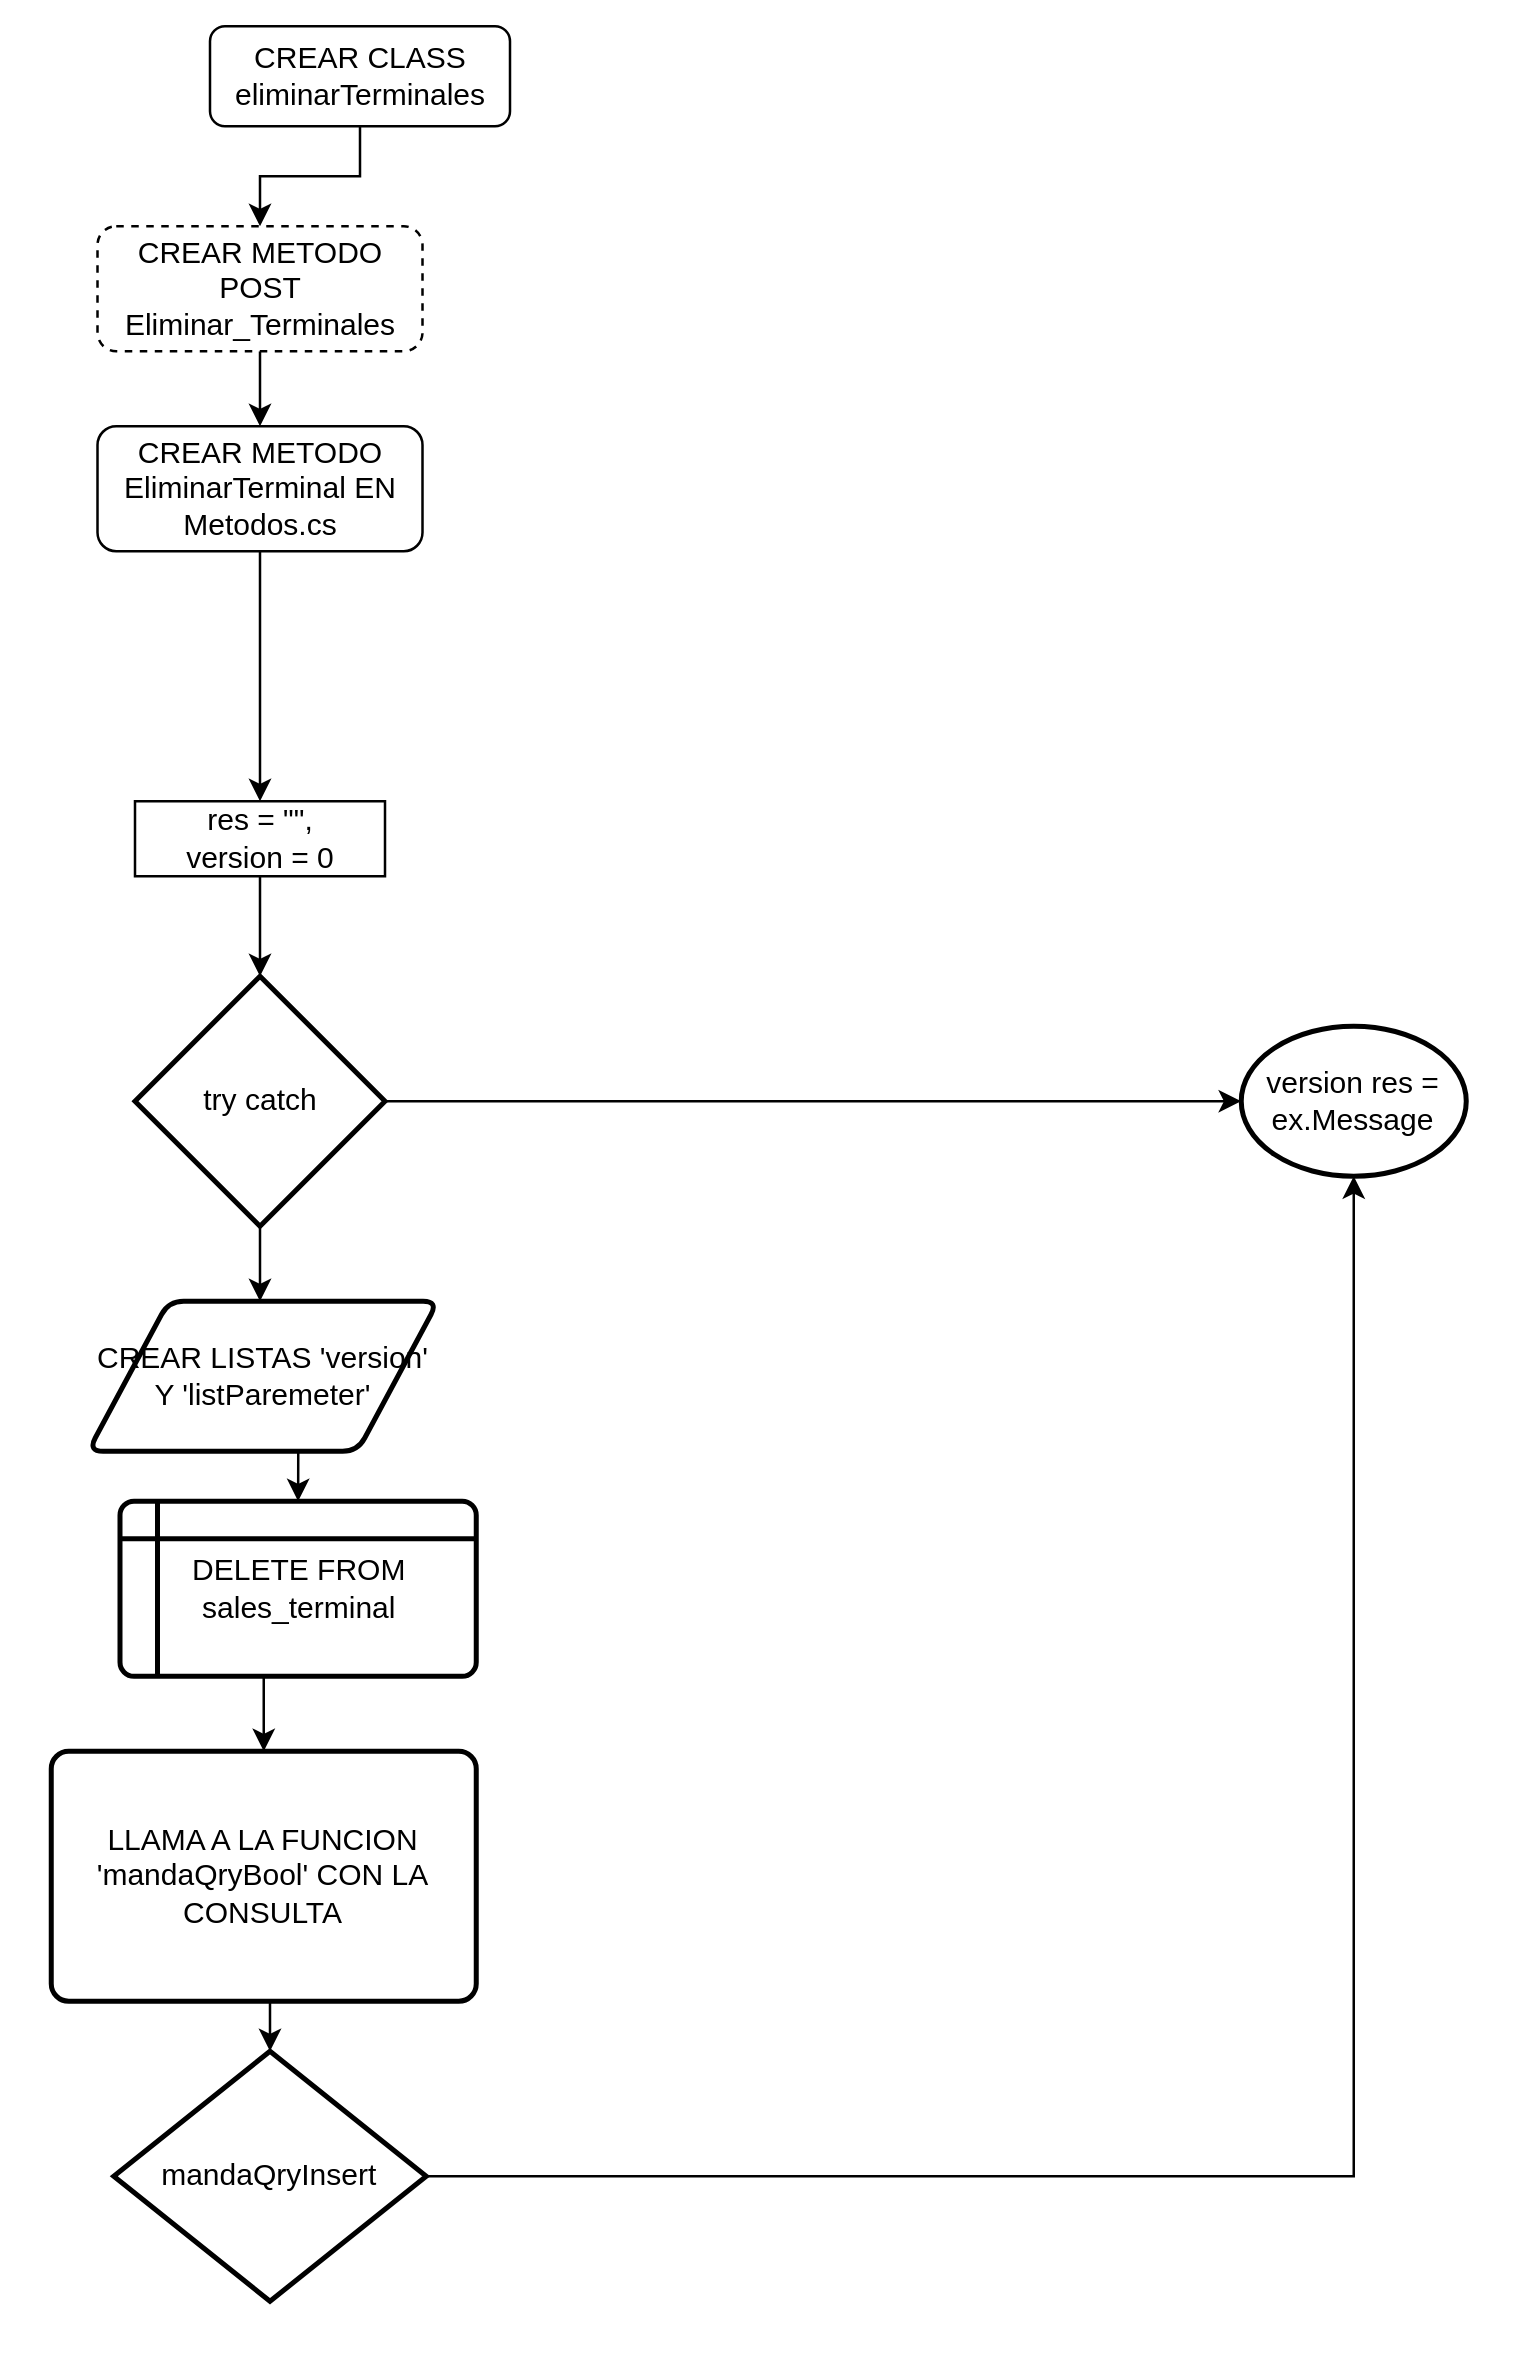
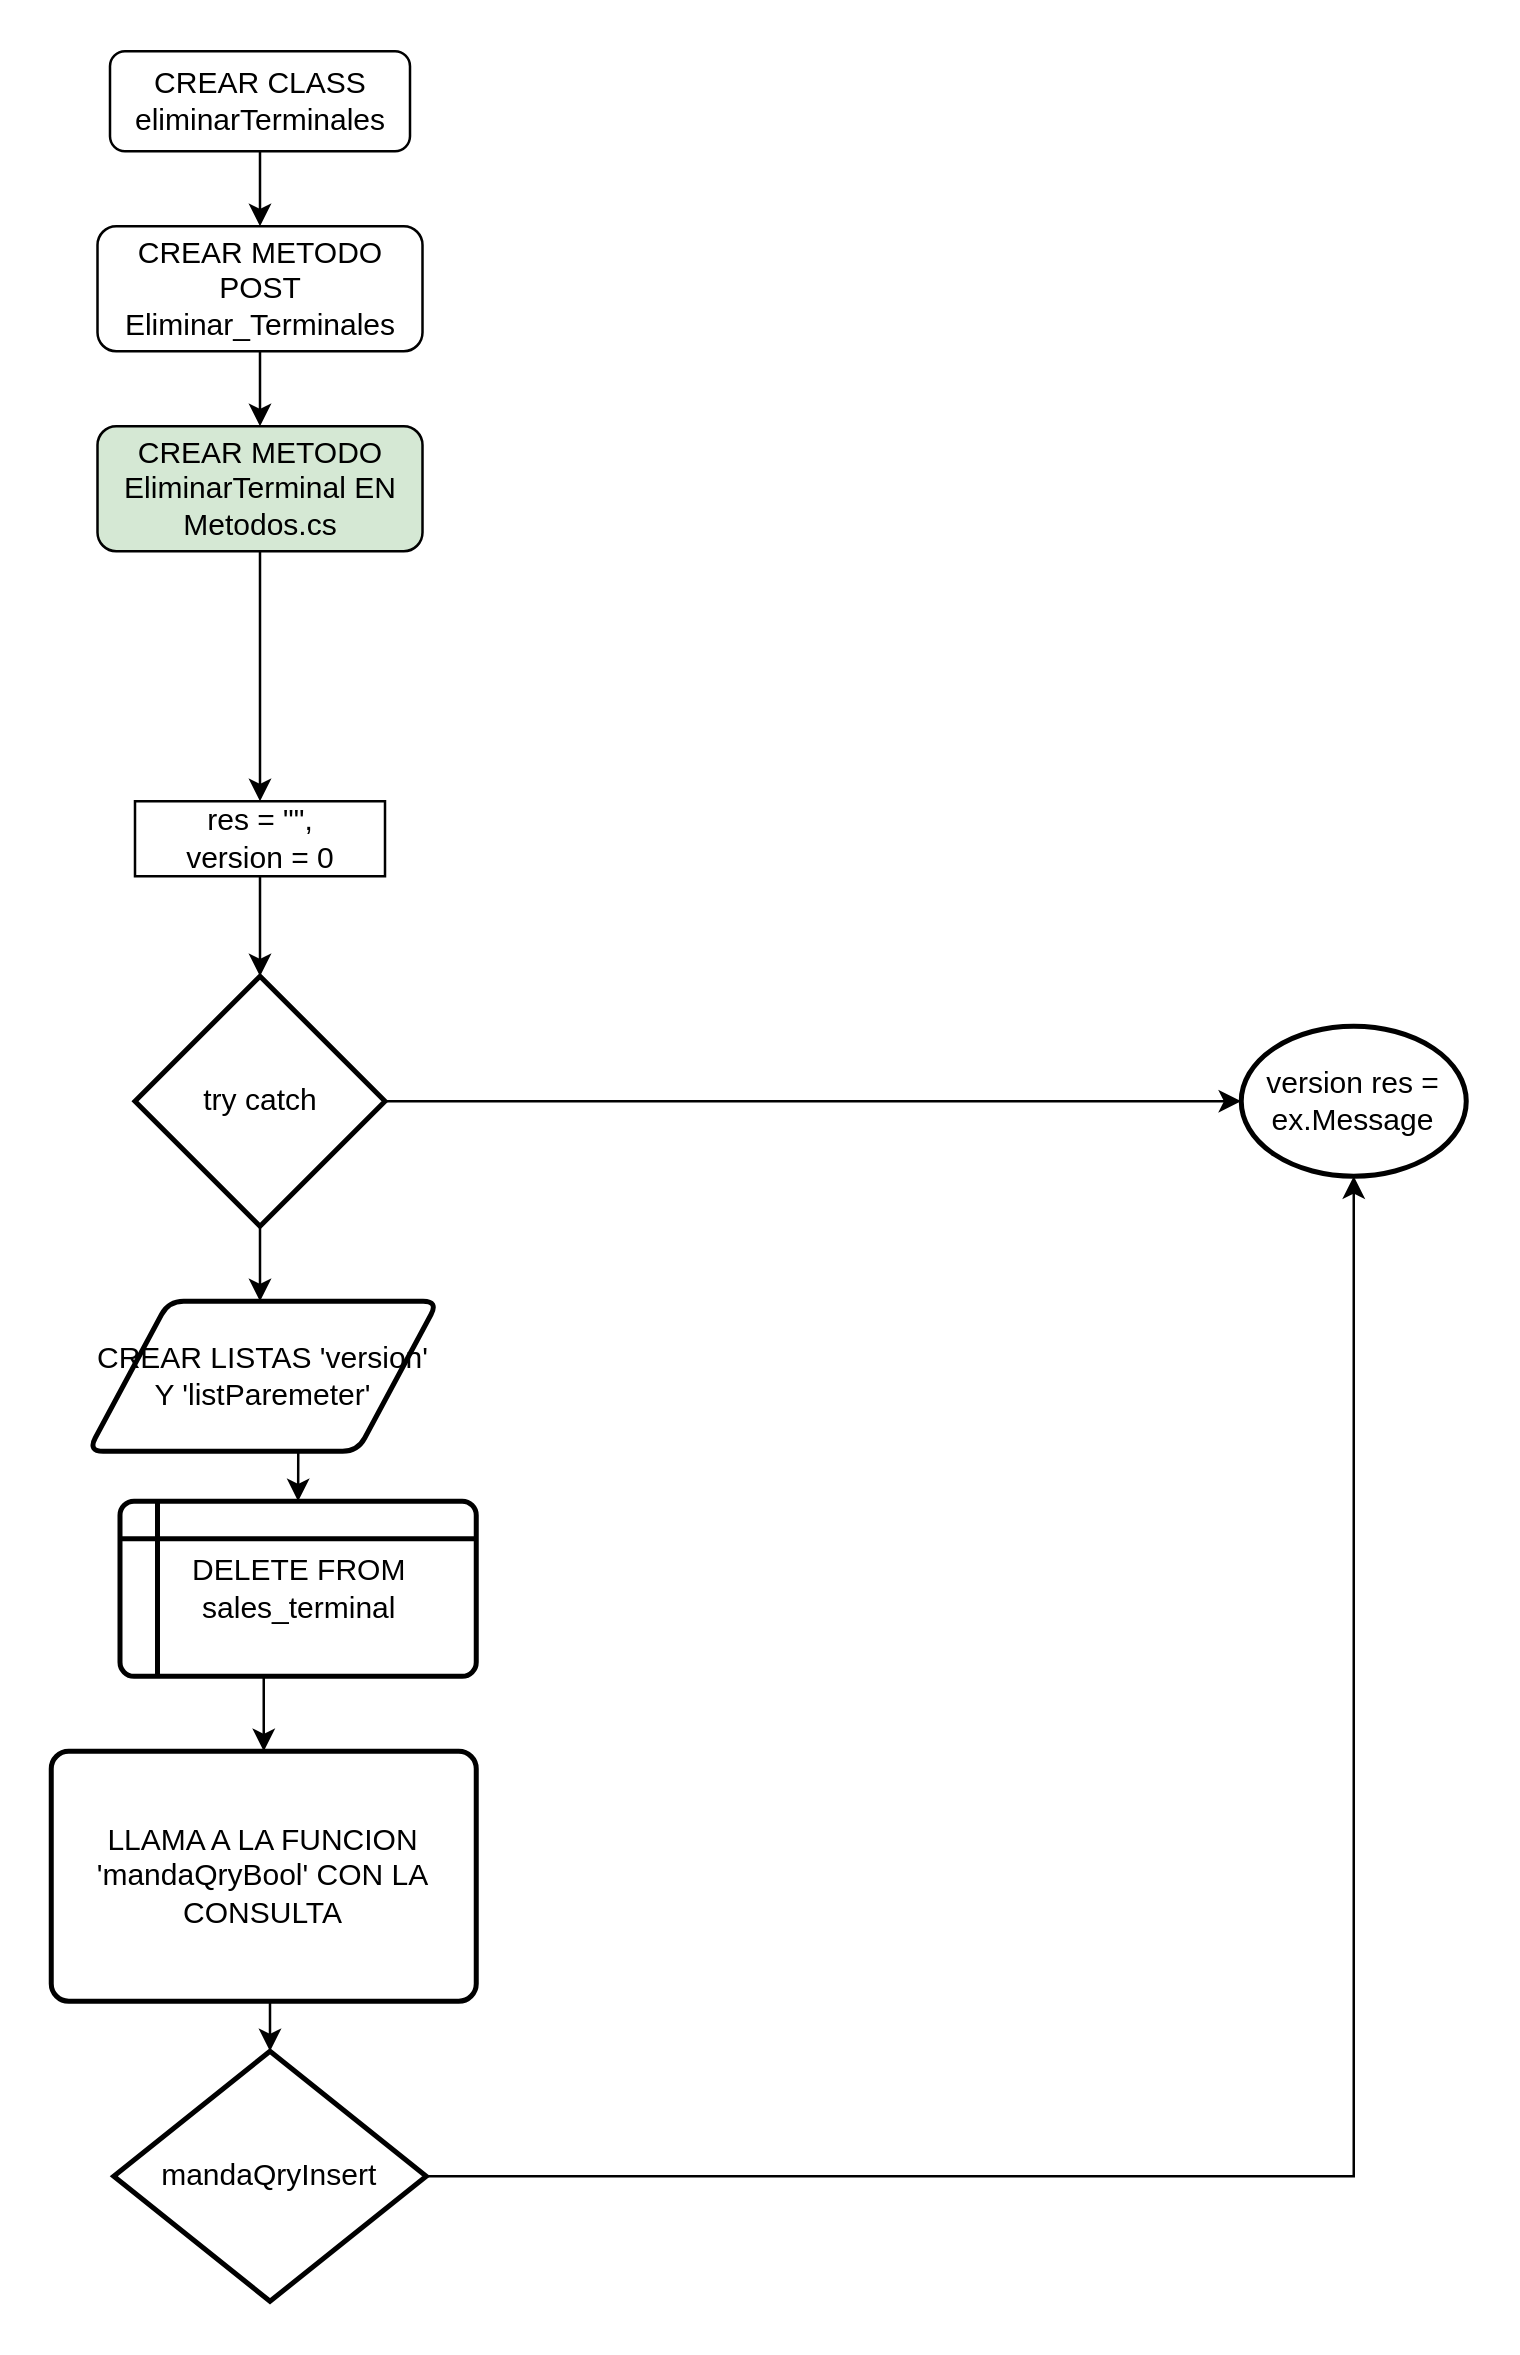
node "CREAR CLASS eliminarTerminales": moved (360, 76) -> (260, 101)
node "CREAR METODO POST Eliminar_Terminales": style dashed -> solid
node "CREAR METODO EliminarTerminal EN Metodos.cs": fillcolor #ffffff -> #d5e8d4
